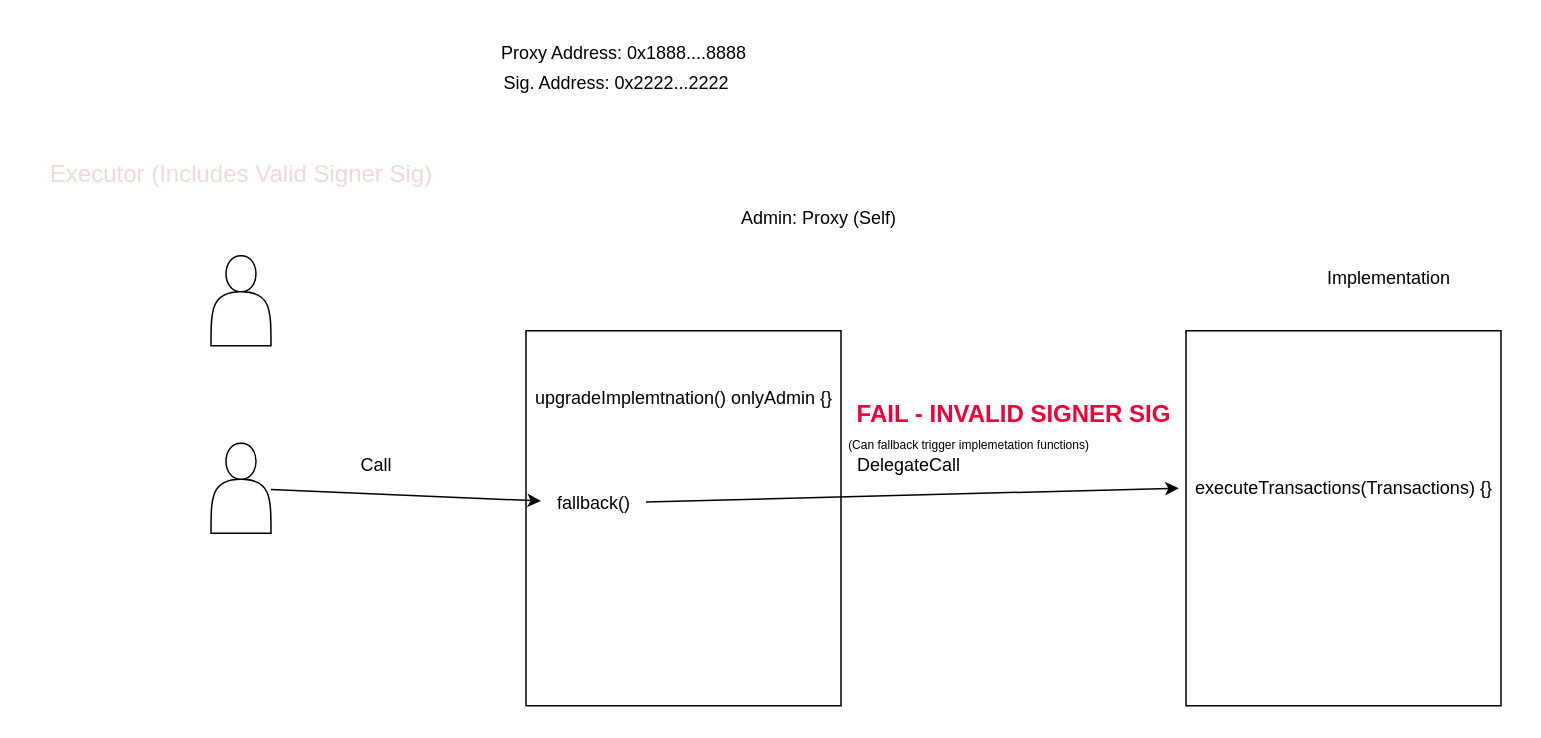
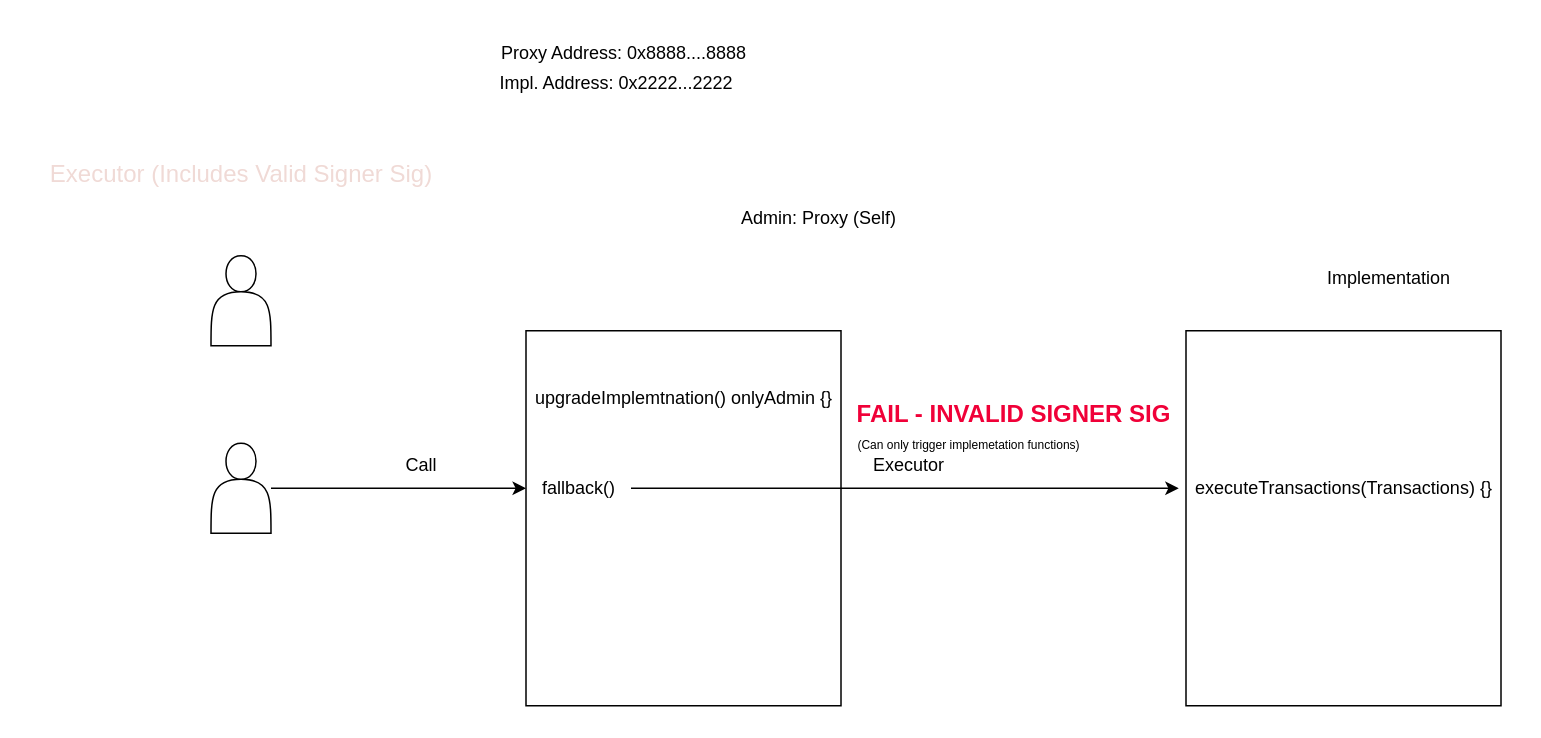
node "Proxy Address: 0x1888....8888": label "Proxy Address: 0x1888....8888" -> "Proxy Address: 0x8888....8888"
node "Sig. Address: 0x2222...2222": label "Sig. Address: 0x2222...2222" -> "Impl. Address: 0x2222...2222"
node "(Can fallback trigger implemetation functions)": label "(Can fallback trigger implemetation functions)" -> "(Can only trigger implemetation functions)"
node "Call": moved (376, 466) -> (421, 466)
node "DelegateCall": label "DelegateCall" -> "Executor"
node "fallback()": moved (593, 503) -> (578, 488)
